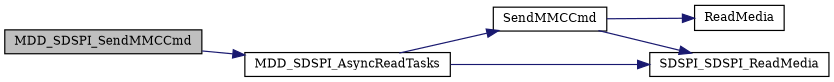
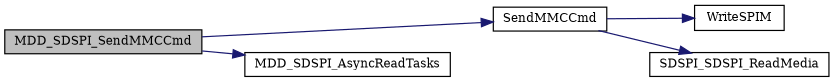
node "ReadMedia": label "ReadMedia" -> "WriteSPIM"
edge "MDD_SDSPI_AsyncReadTasks" -> "SendMMCCmd": now "MDD_SDSPI_SendMMCCmd" -> "SendMMCCmd"
edge "MDD_SDSPI_AsyncReadTasks" -> "SDSPI_SDSPI_ReadMedia": removed
